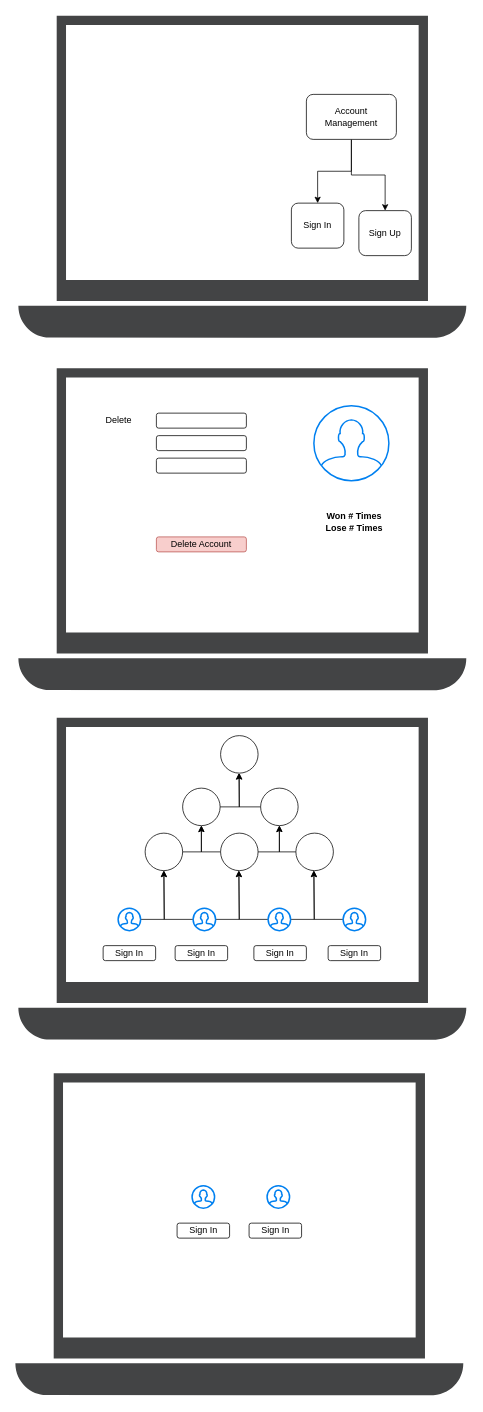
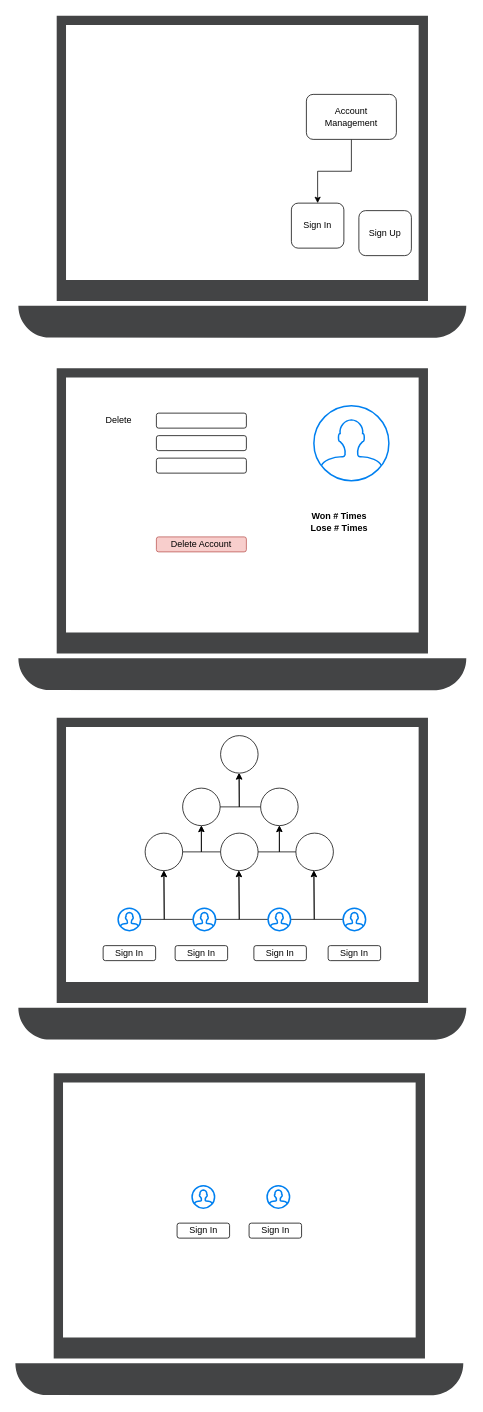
edge "Account Management" -> "Sign Up": removed
node "Won # Times Lose # Times": moved (354, 522) -> (339, 522)
